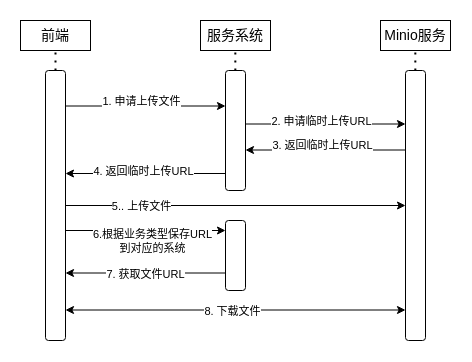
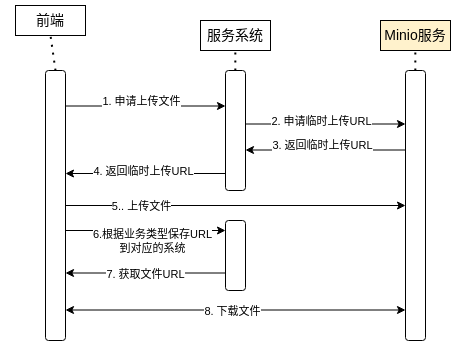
node "前端": moved (56, 36) -> (51, 21)
node "Minio服务": fillcolor #ffffff -> #fff2cc
